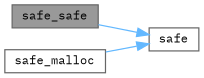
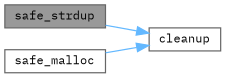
node "safe_safe": label "safe_safe" -> "safe_strdup"
node "safe": label "safe" -> "cleanup"
